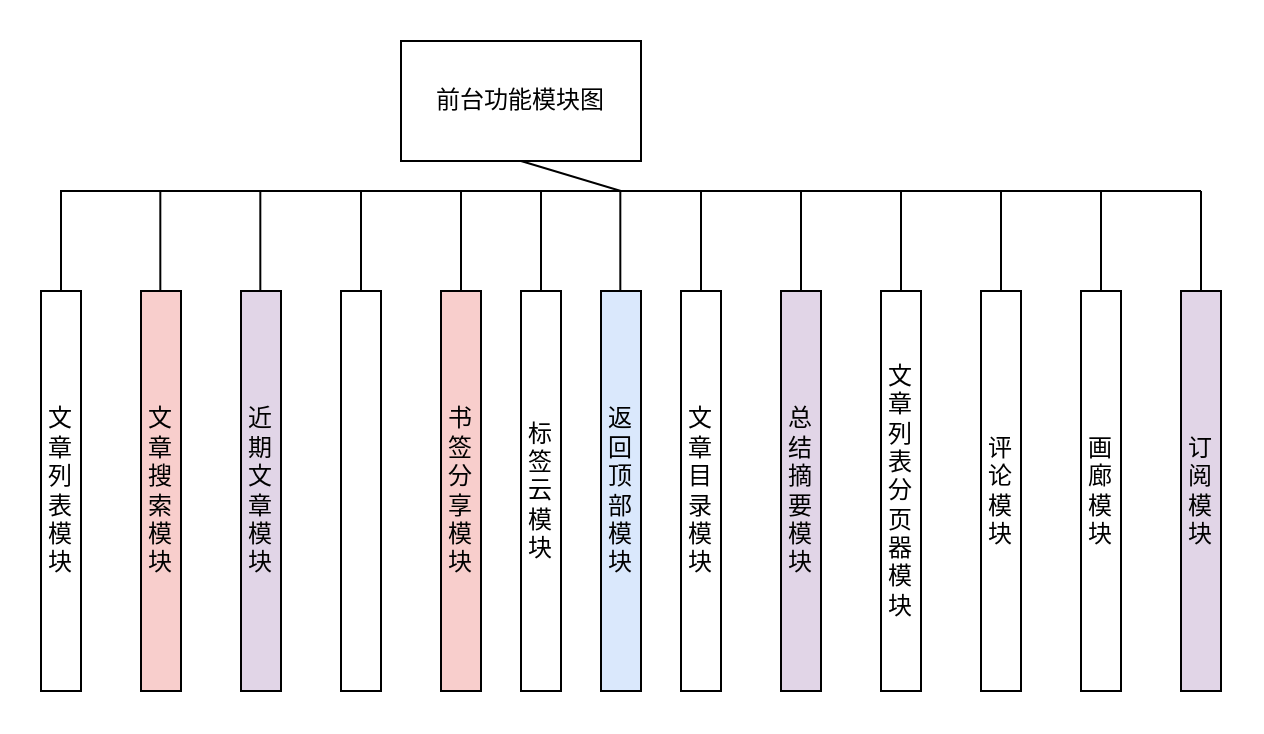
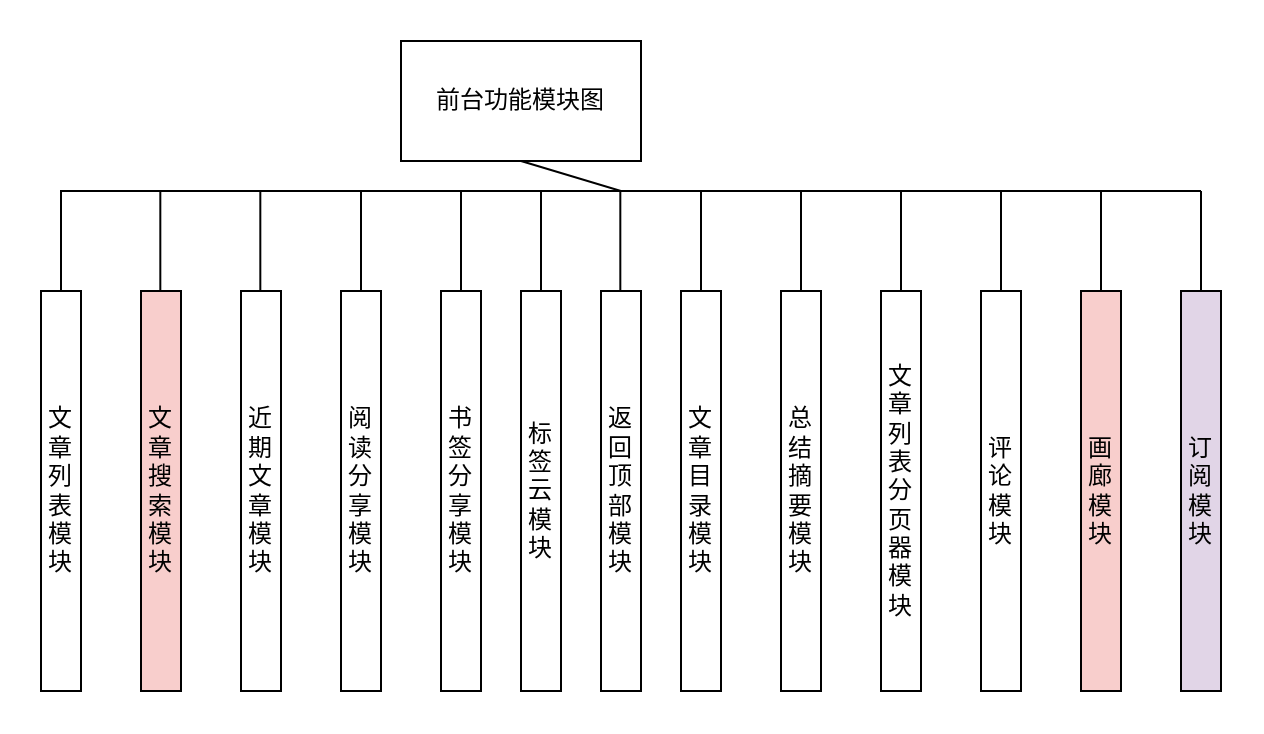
node "近期文章模块": fillcolor #e1d5e7 -> #ffffff
node "阅读分享模块": added
node "书签分享模块": fillcolor #f8cecc -> #ffffff
node "返回顶部模块": fillcolor #dae8fc -> #ffffff
node "总结摘要模块": fillcolor #e1d5e7 -> #ffffff
node "画廊模块": fillcolor #ffffff -> #f8cecc
